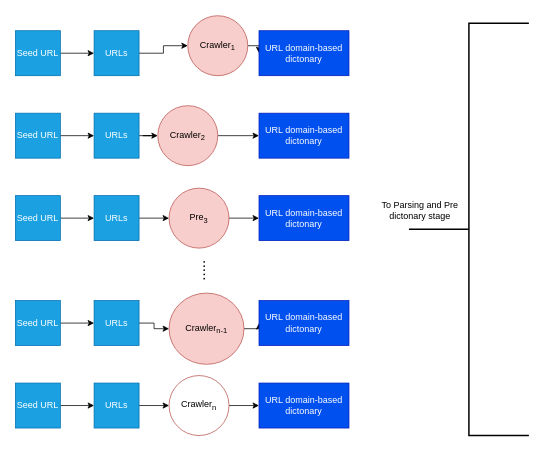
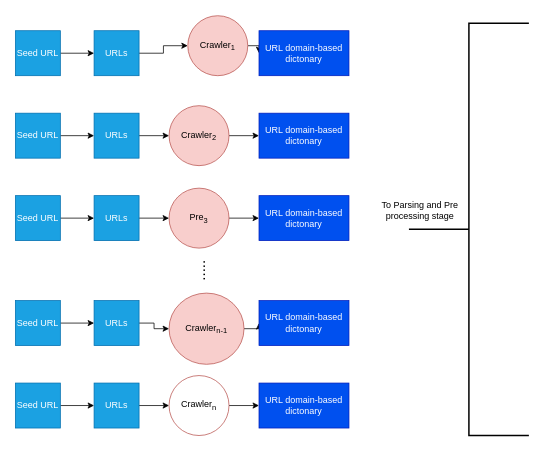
node "Crawler2": moved (188, 135) -> (199, 135)
node "To Parsing and Pre dictonary stage": label "To Parsing and Pre dictonary stage" -> "To Parsing and Pre processing stage"
